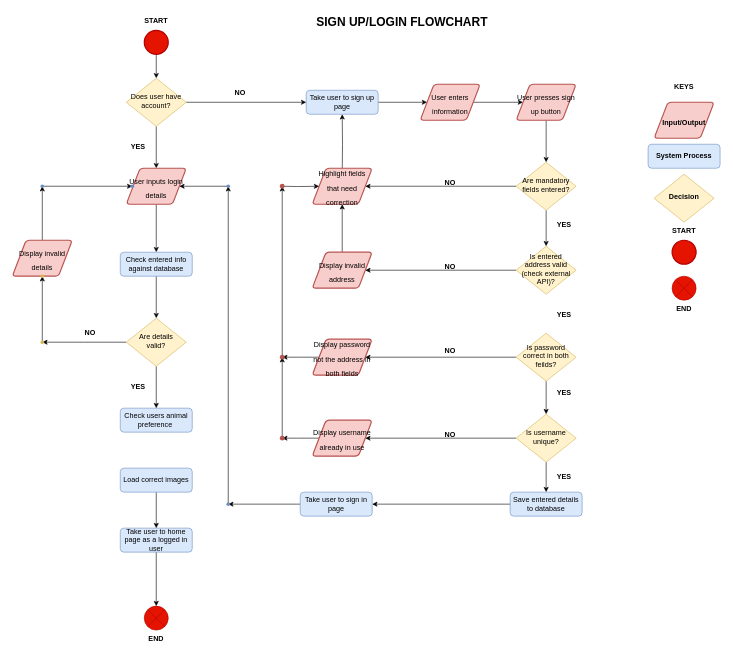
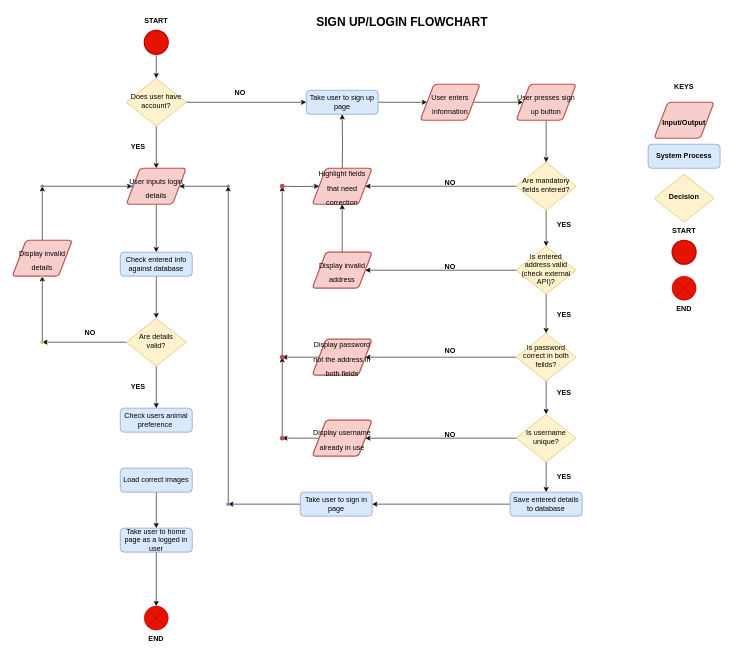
edge "Is entered address valid (check external API)?" -> "Is password correct in both feilds?": added
